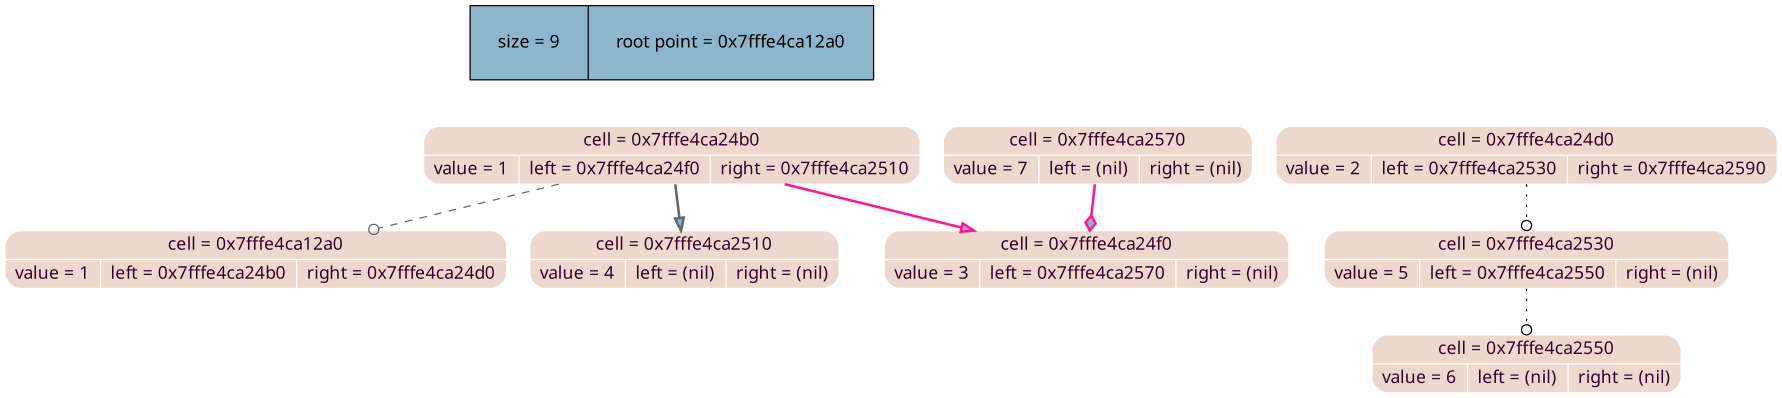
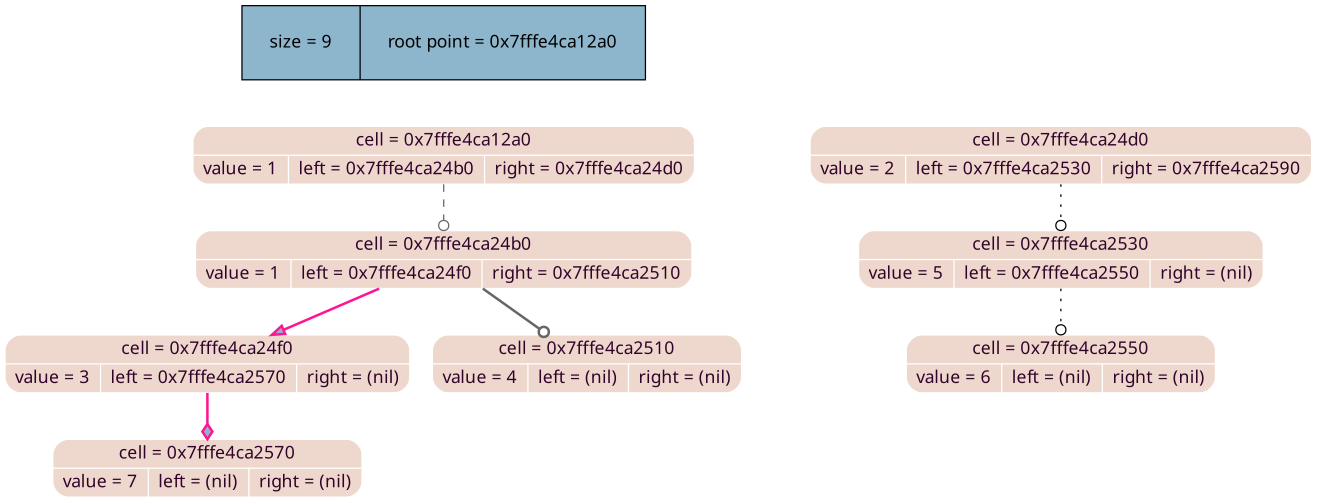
edge "cell = 0x7fffe4ca2570" -> "cell = 0x7fffe4ca24f0": reversed
edge "cell = 0x7fffe4ca24b0" -> "cell = 0x7fffe4ca2510": arrowhead normal -> odot
edge "cell = 0x7fffe4ca24b0" -> "cell = 0x7fffe4ca12a0": reversed
